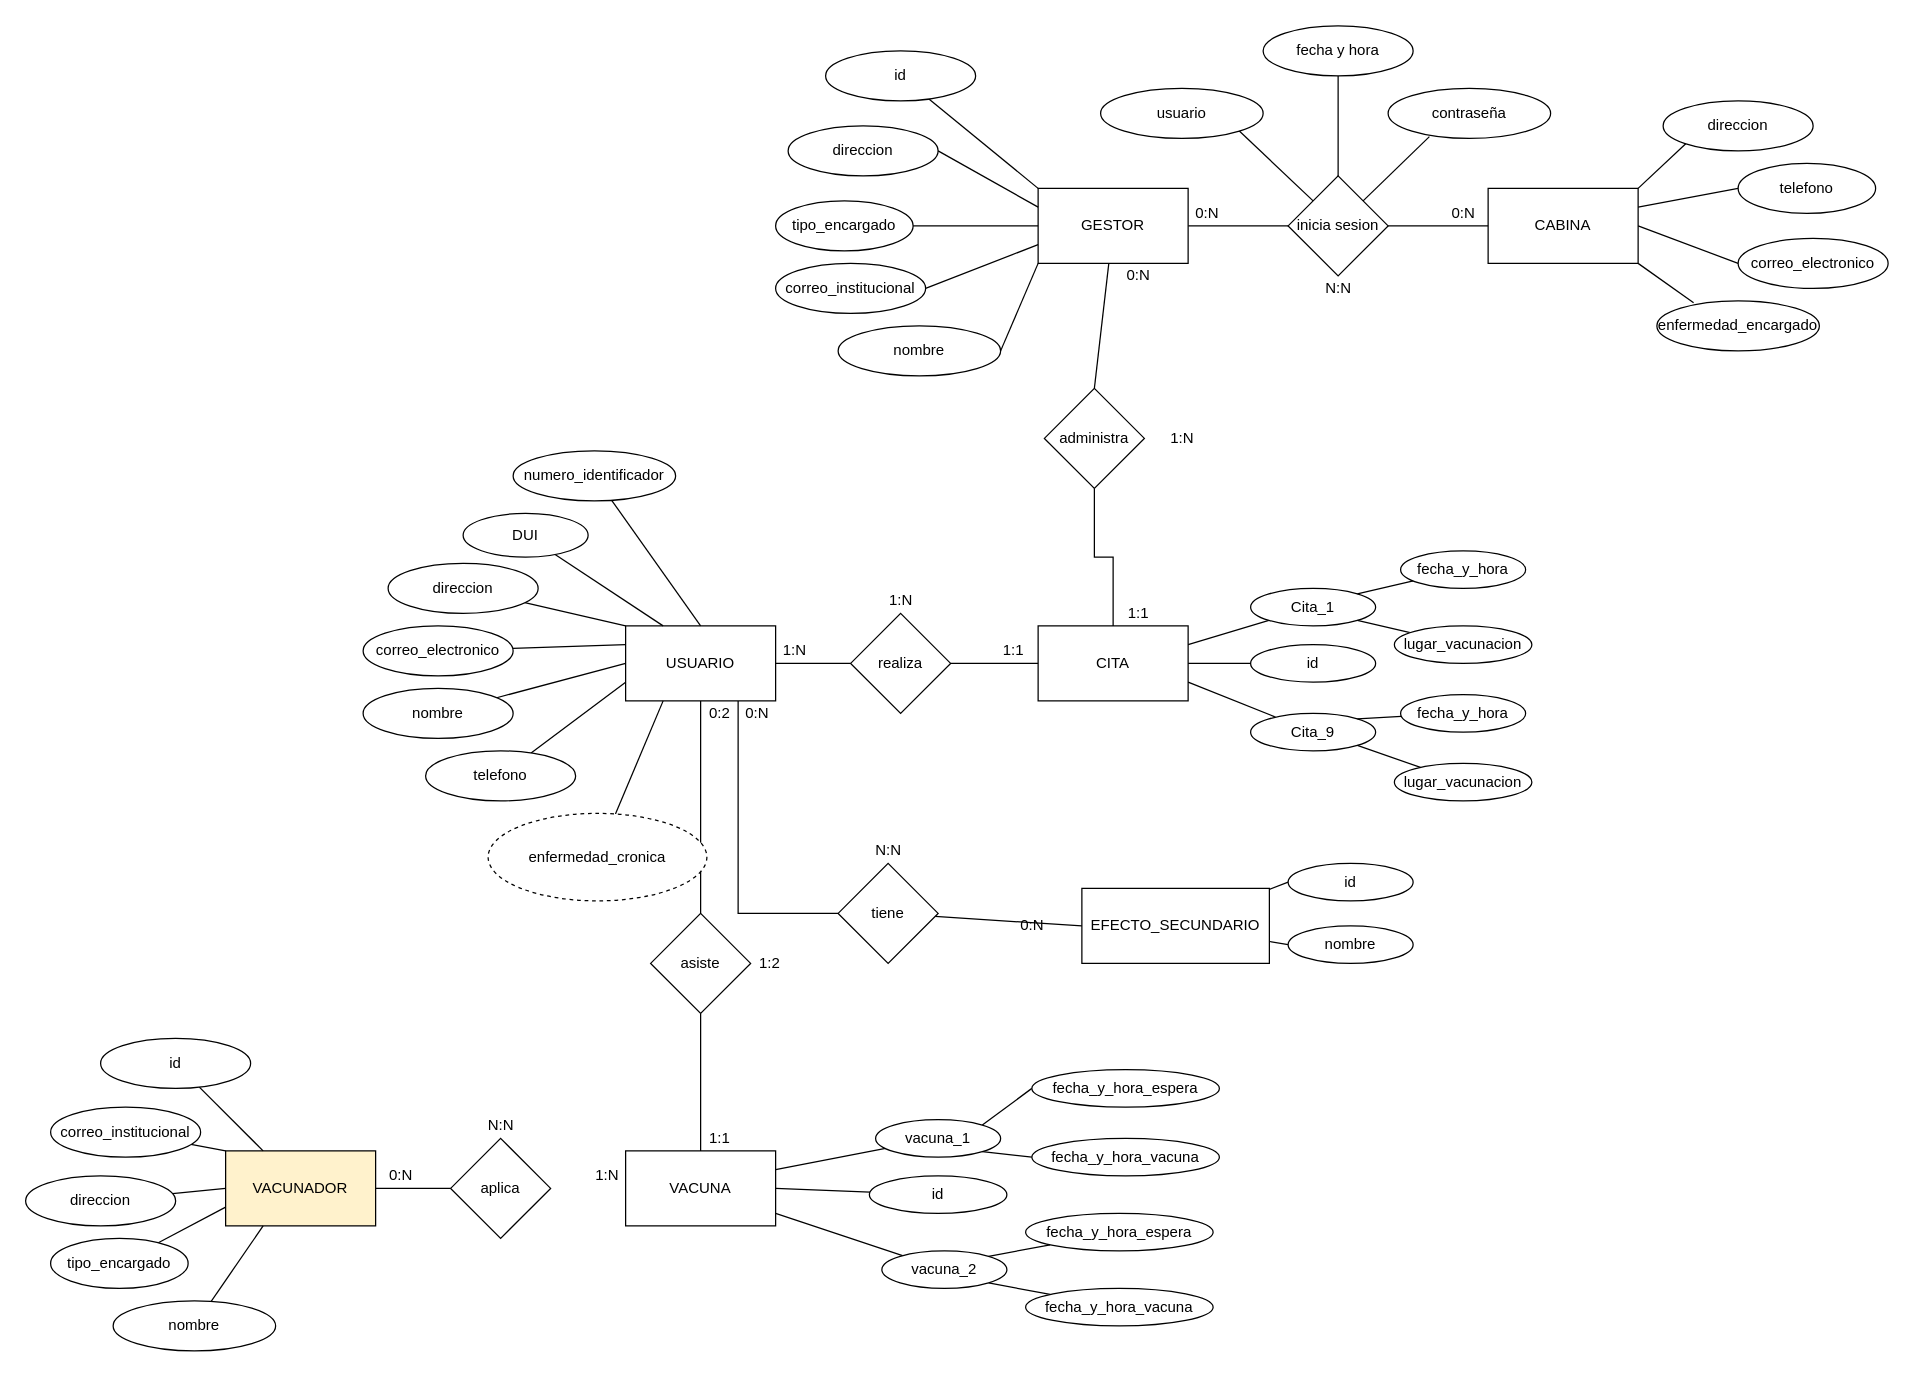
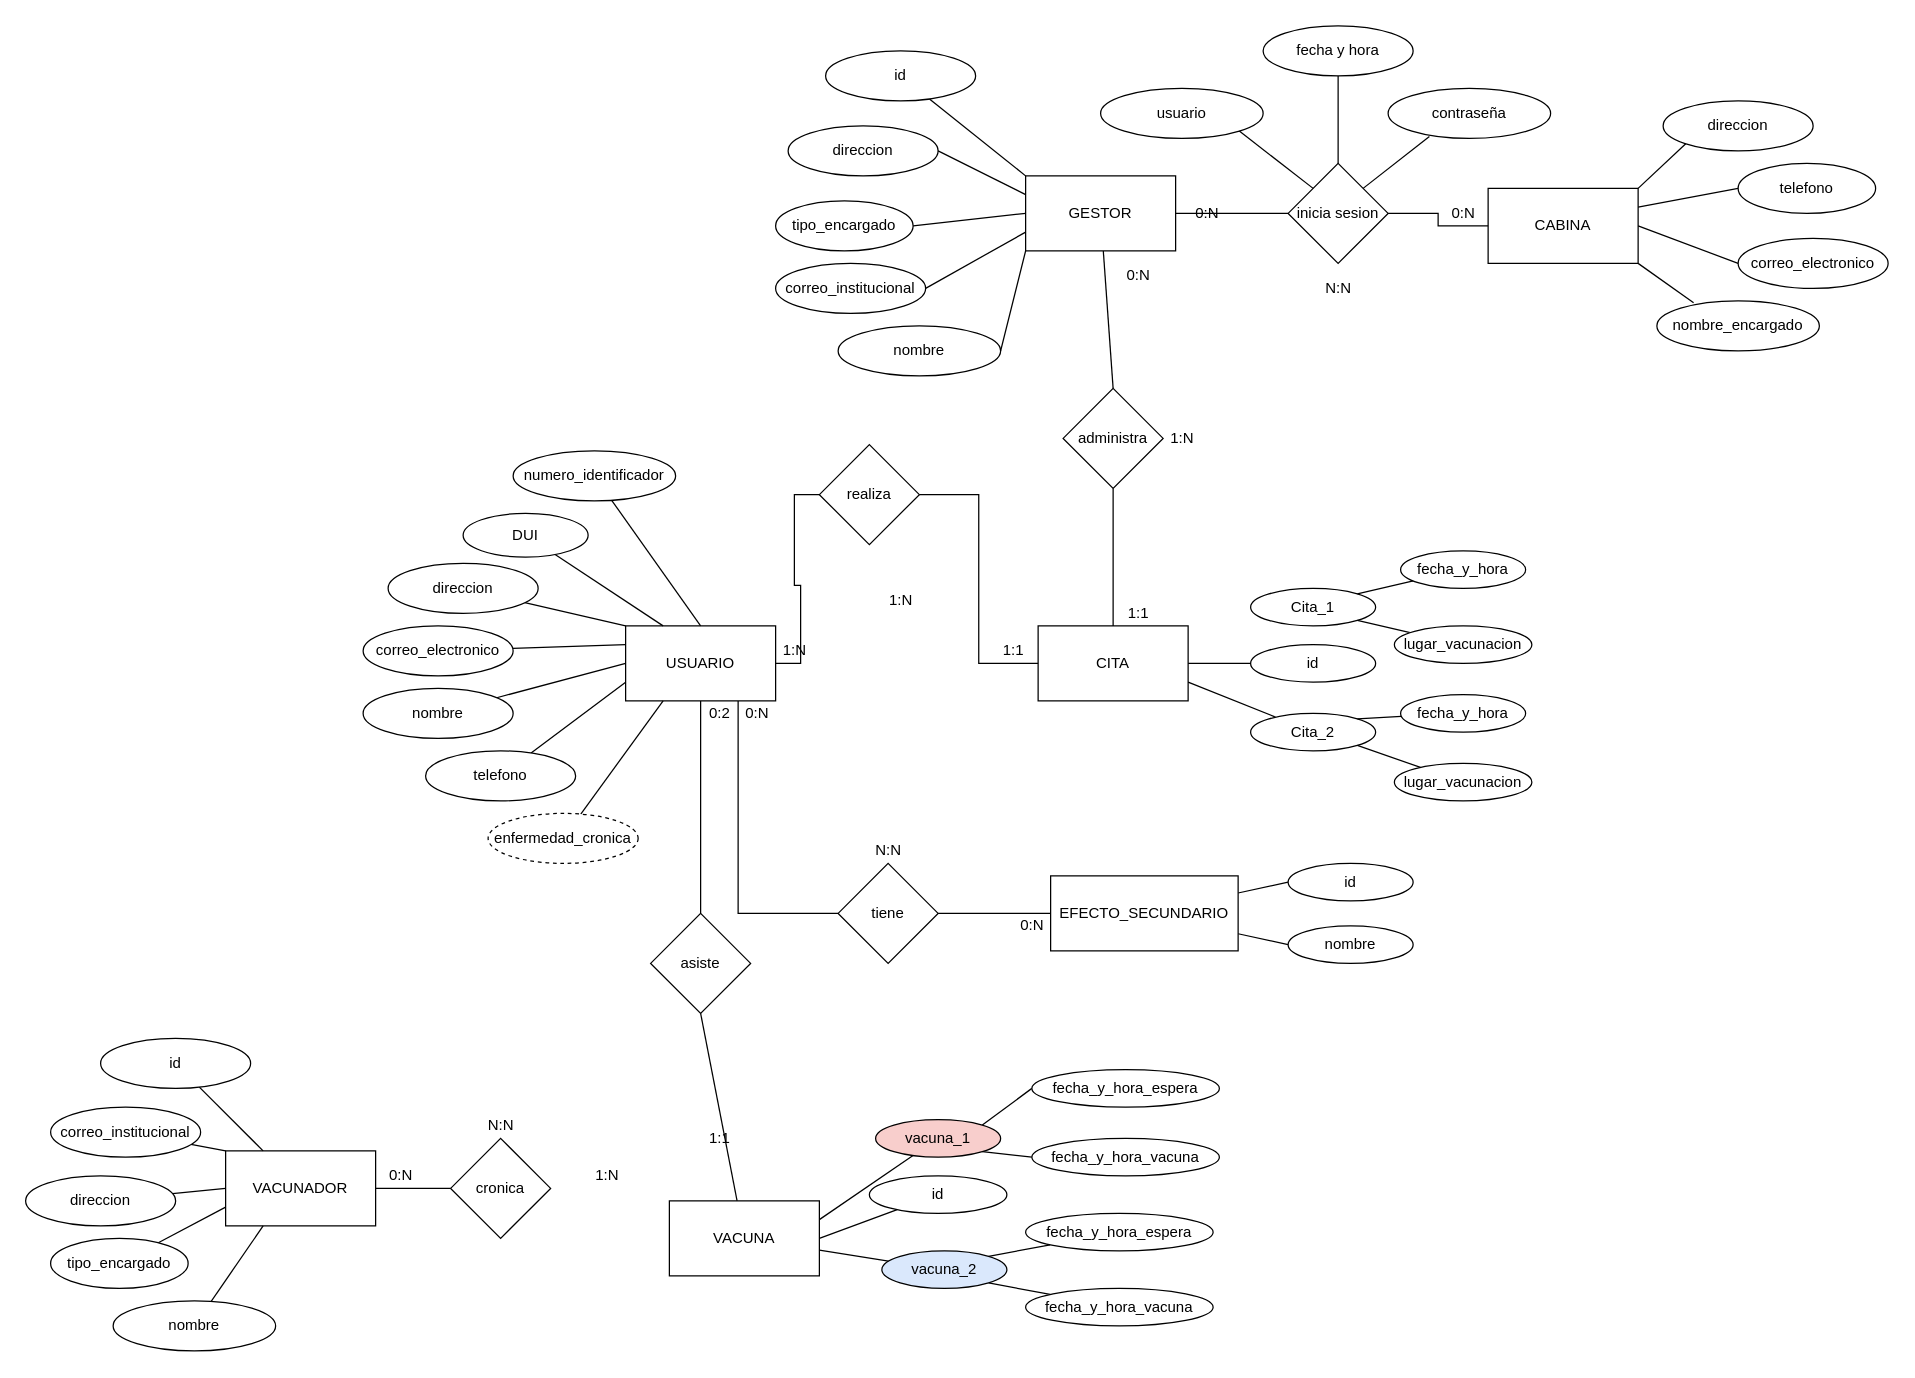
node "GESTOR": moved (1113, 226) -> (1101, 213)
node "inicia sesion": moved (1338, 226) -> (1338, 213)
node "enfermedad_encargado": label "enfermedad_encargado" -> "nombre_encargado"
node "administra": moved (1094, 438) -> (1113, 438)
edge "Cita_1" -- "CITA": removed
node "realiza": moved (901, 663) -> (869, 494)
node "Cita_9": label "Cita_9" -> "Cita_2"
node "enfermedad_cronica": size 219x88 -> 150x50
node "EFECTO_SECUNDARIO": moved (1176, 926) -> (1144, 913)
node "1:2": removed
node "vacuna_1": fillcolor #ffffff -> #f8cecc
node "VACUNADOR": fillcolor #fff2cc -> #ffffff
node "aplica": label "aplica" -> "cronica"
node "VACUNA": moved (701, 1188) -> (744, 1238)
node "vacuna_2": fillcolor #ffffff -> #dae8fc
